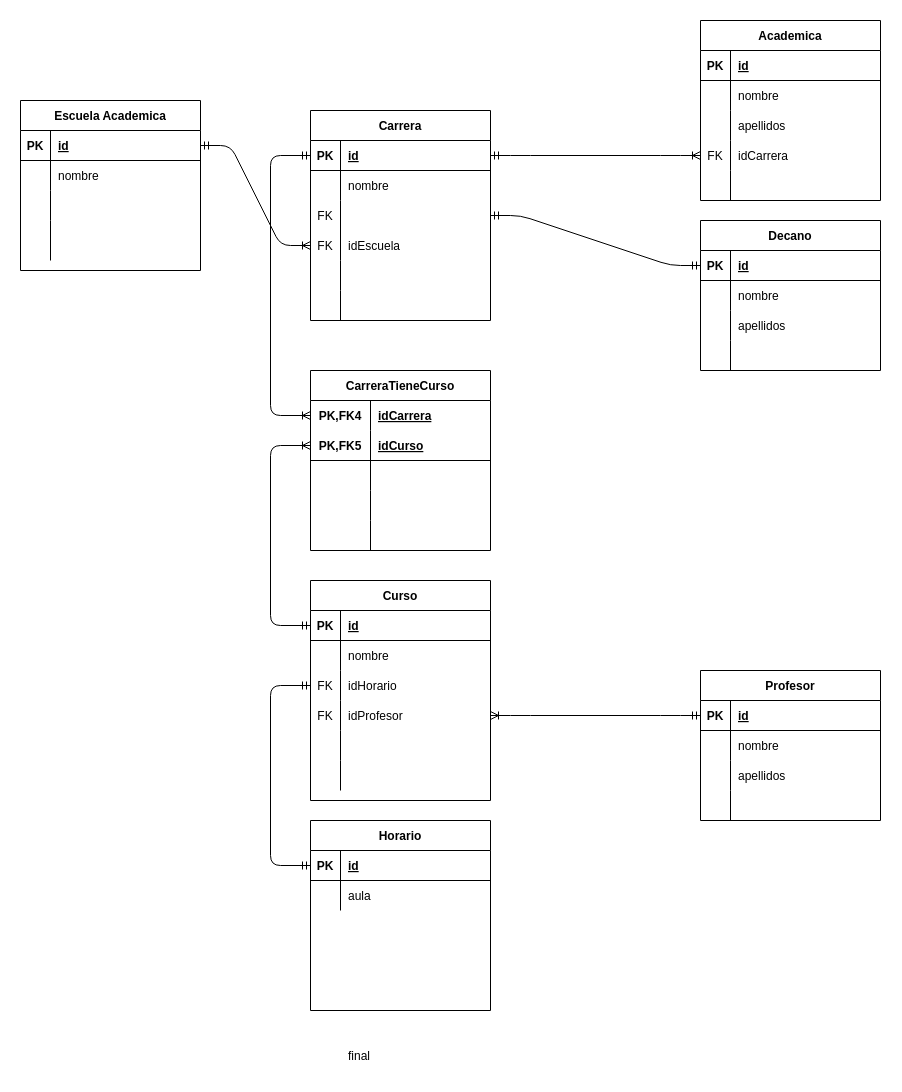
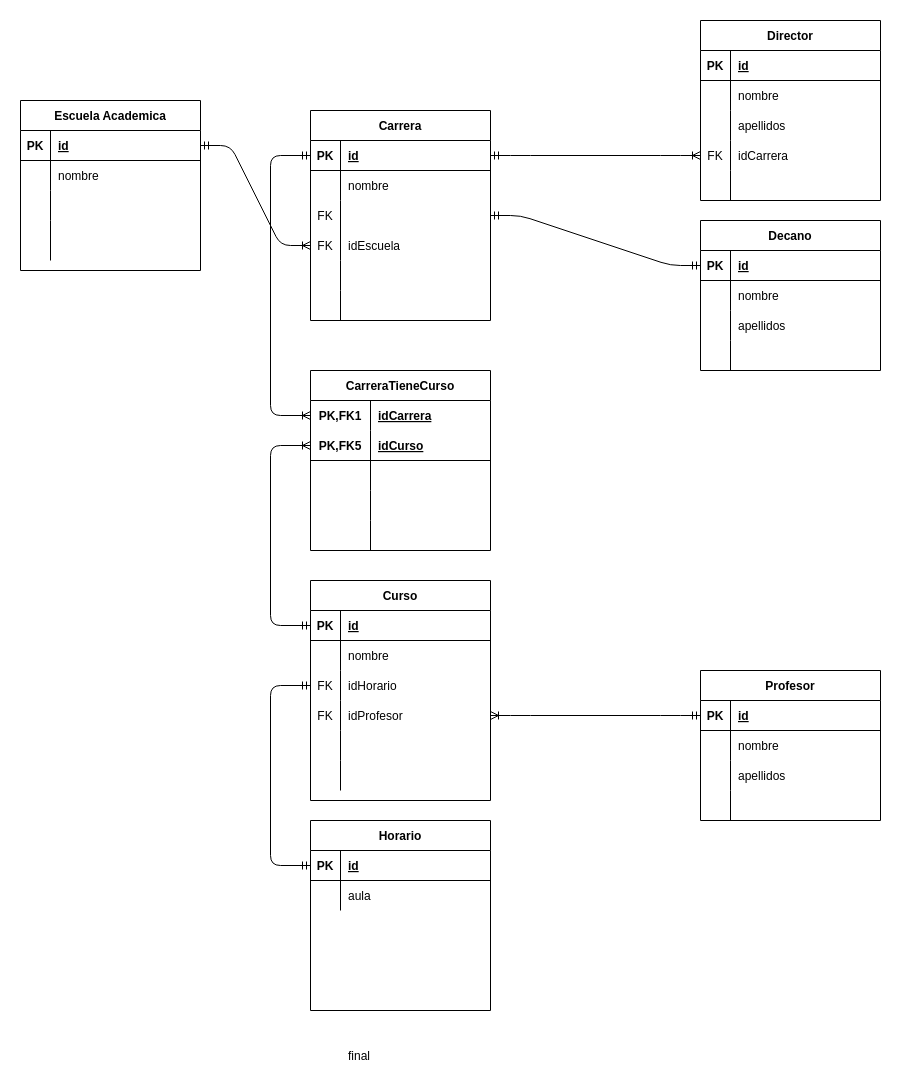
node "Academica": label "Academica" -> "Director"
node "PK,FK4": label "PK,FK4" -> "PK,FK1"
